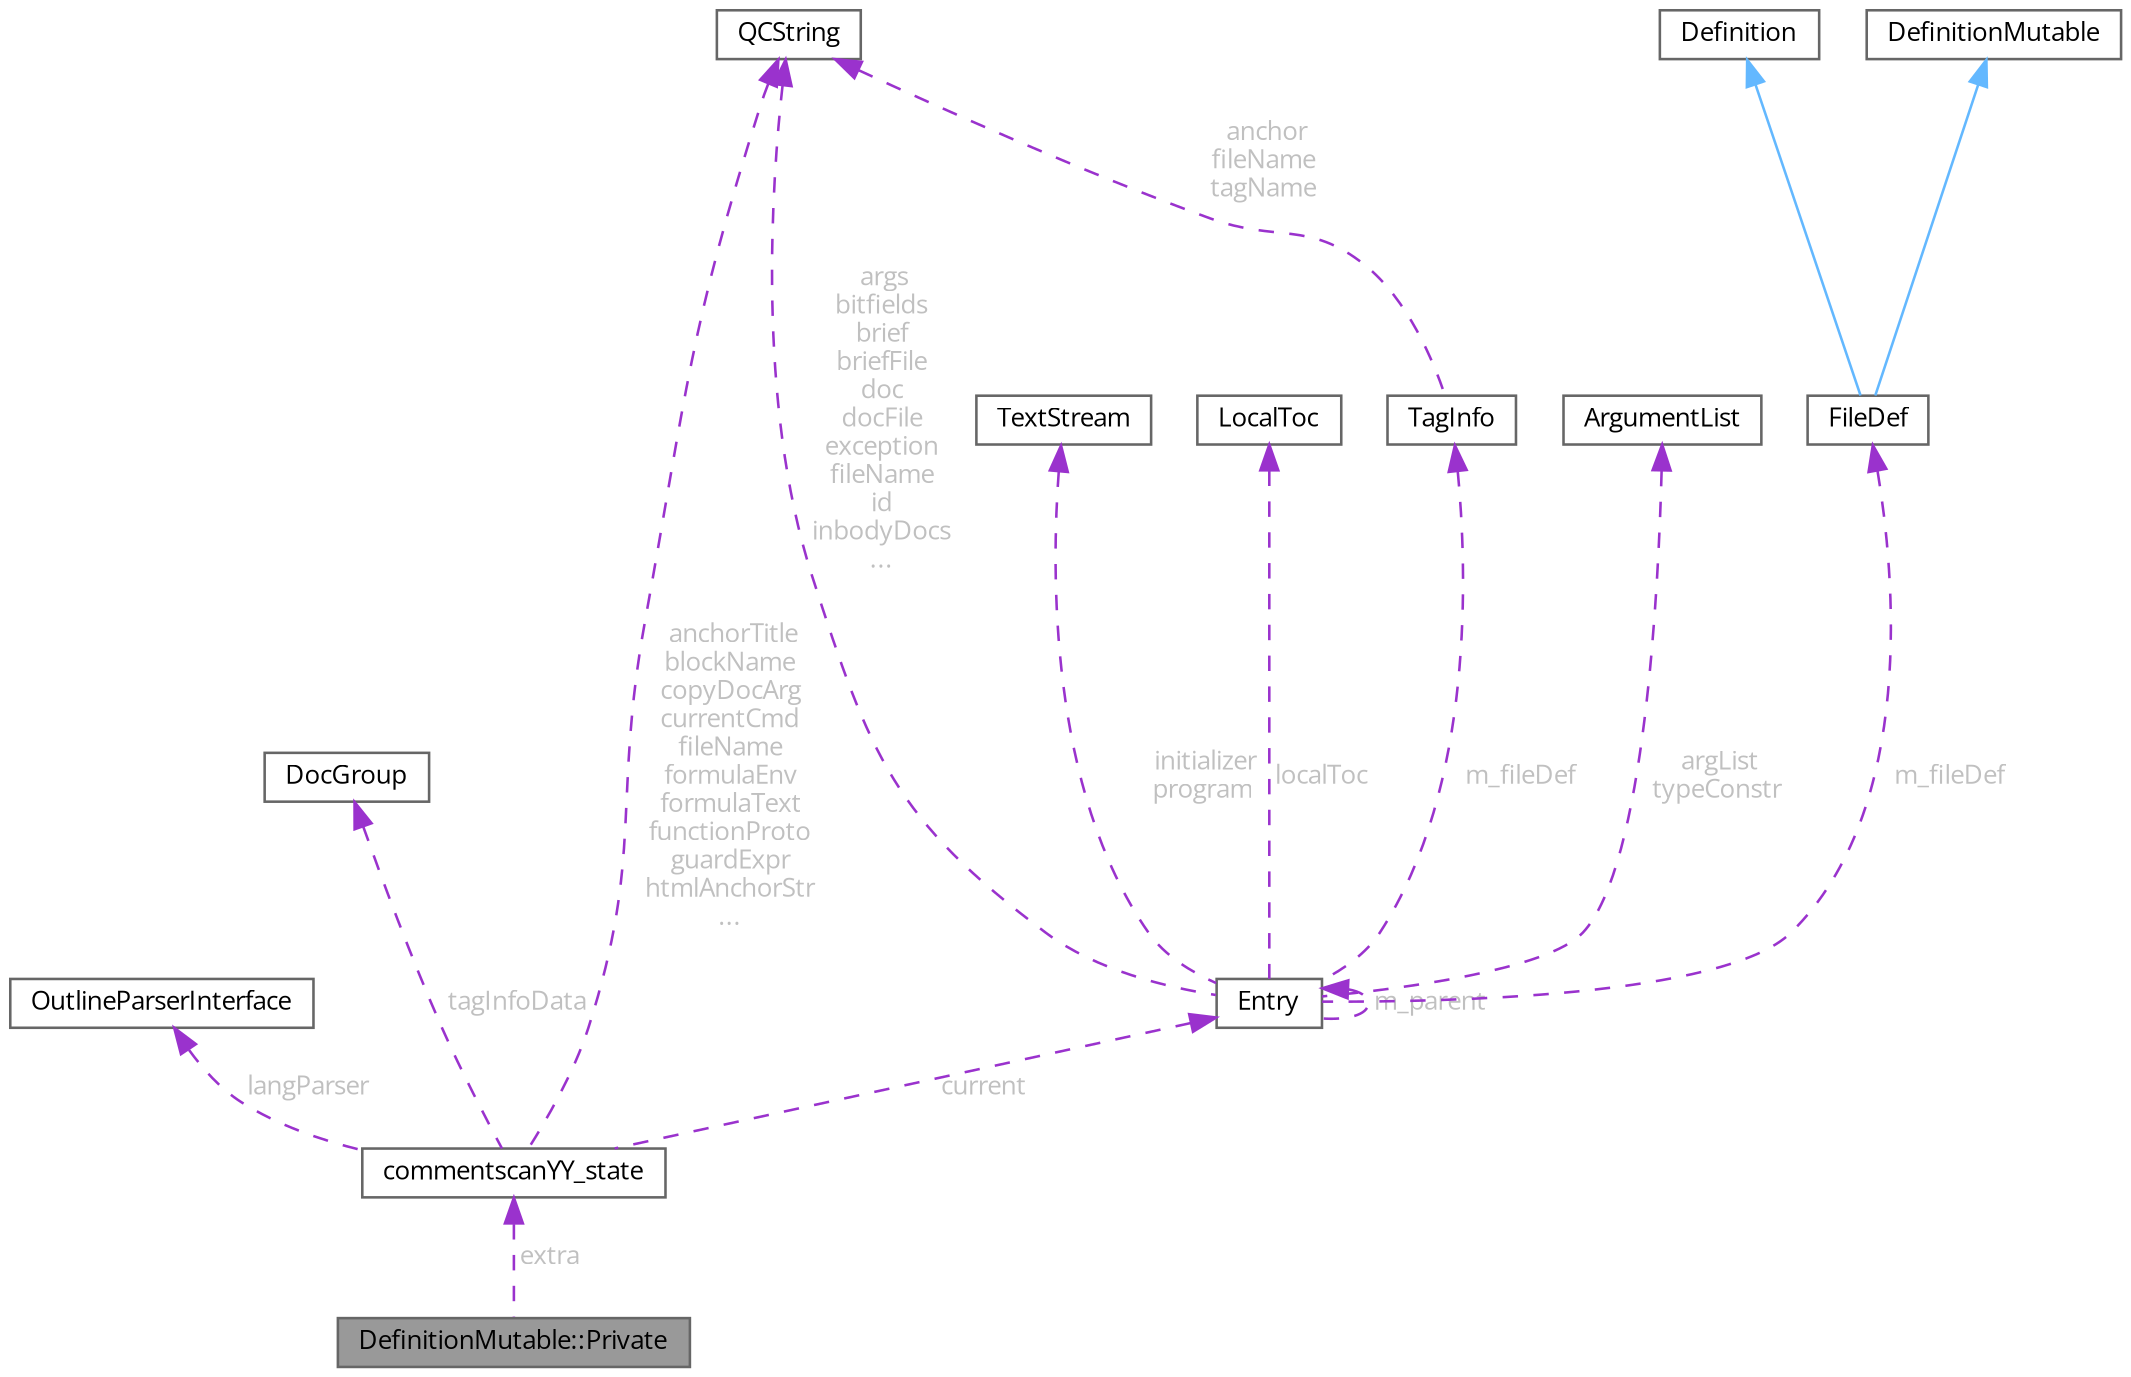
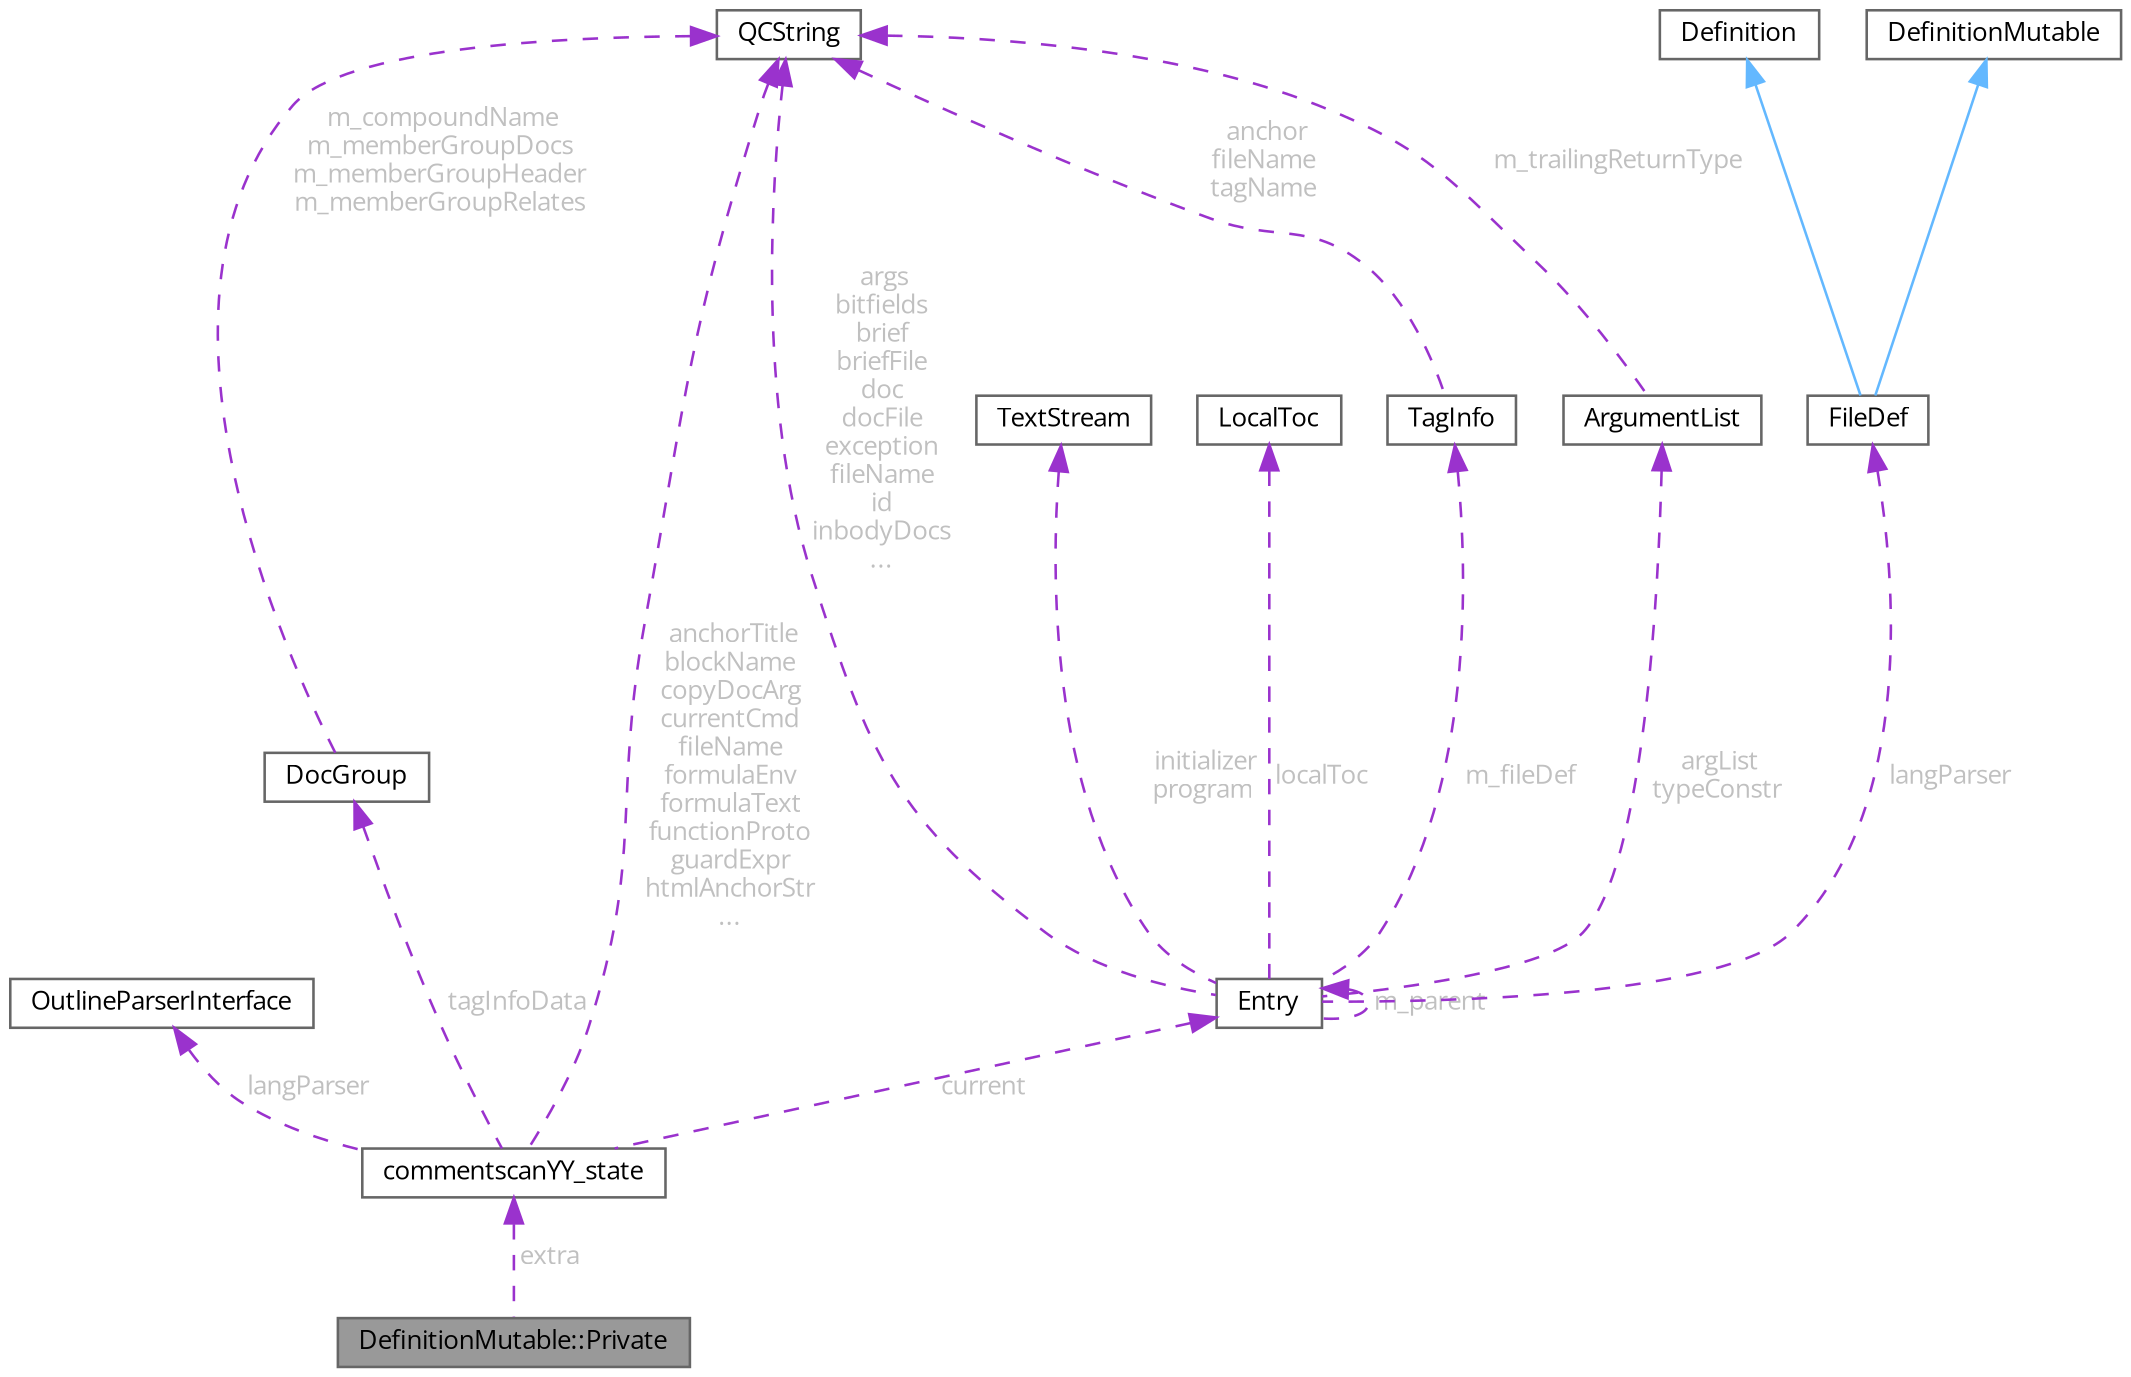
edge "ArgumentList" -> "QCString": added, label "m_trailingReturnType"
edge "DocGroup" -> "QCString": added, label "m_compoundName m_memberGroupDocs m_memberGroupHeader m_memberGroupRelates"
edge "Entry" -> "FileDef": label " m_fileDef" -> " langParser"
